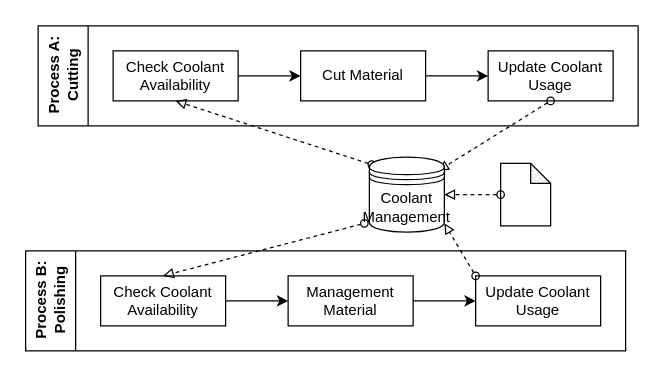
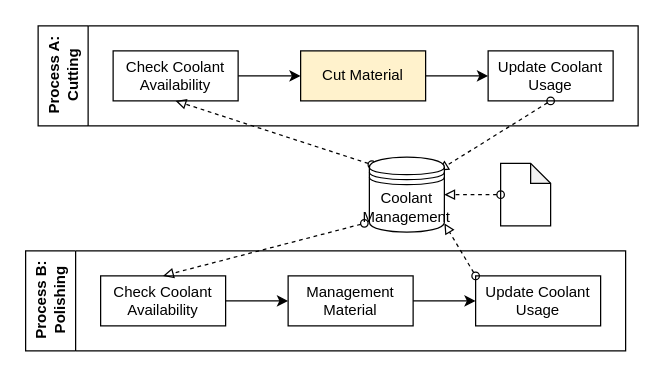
node "Cut Material": fillcolor #ffffff -> #fff2cc
